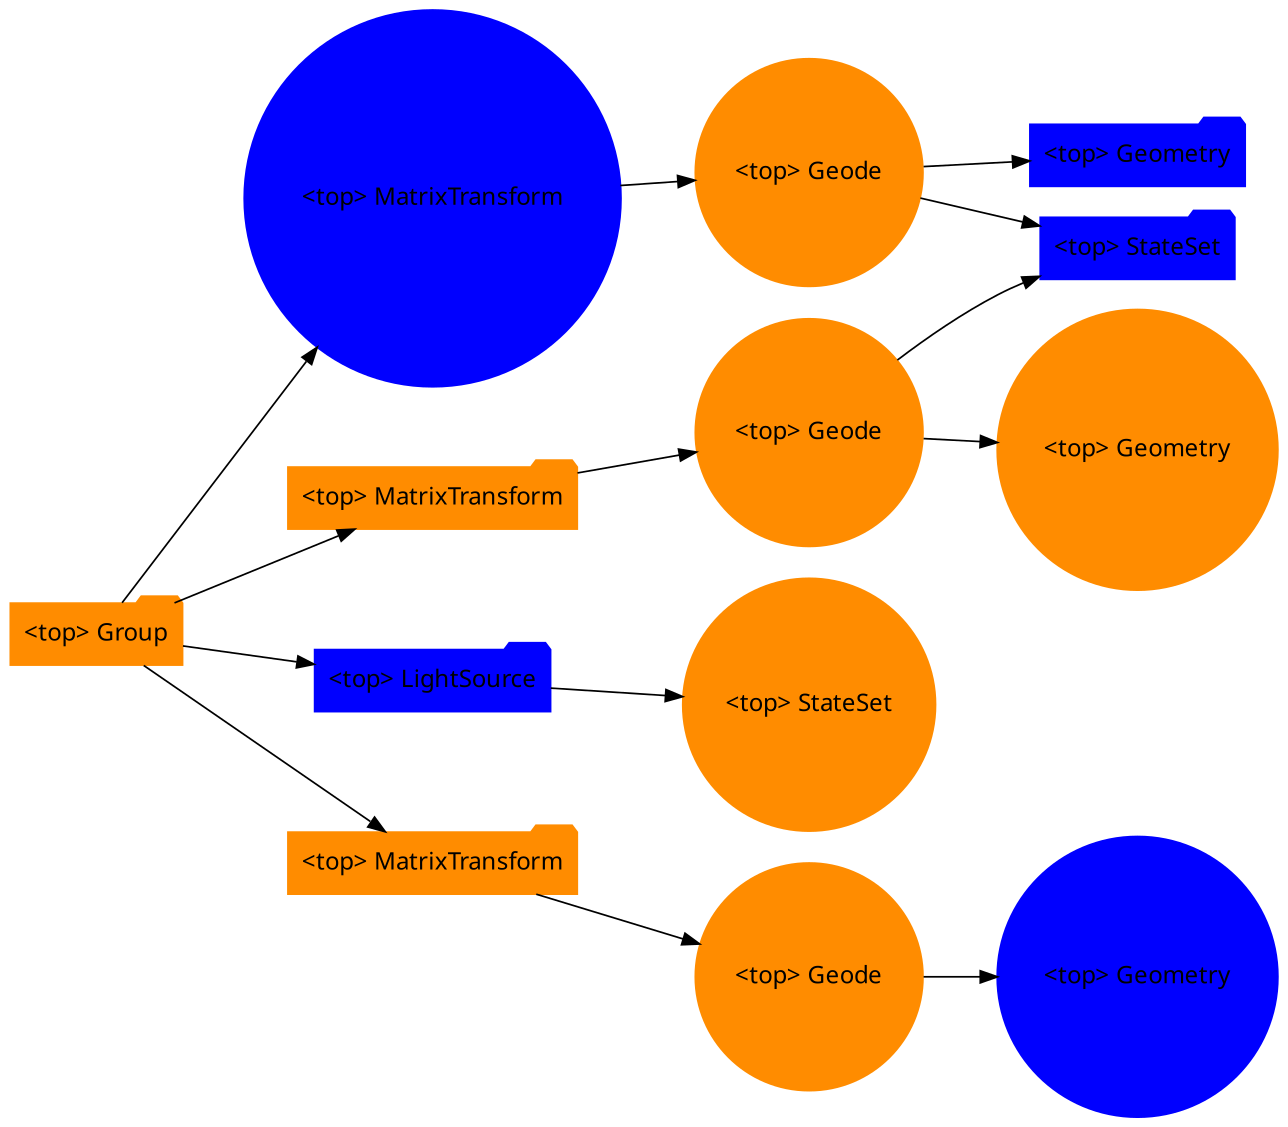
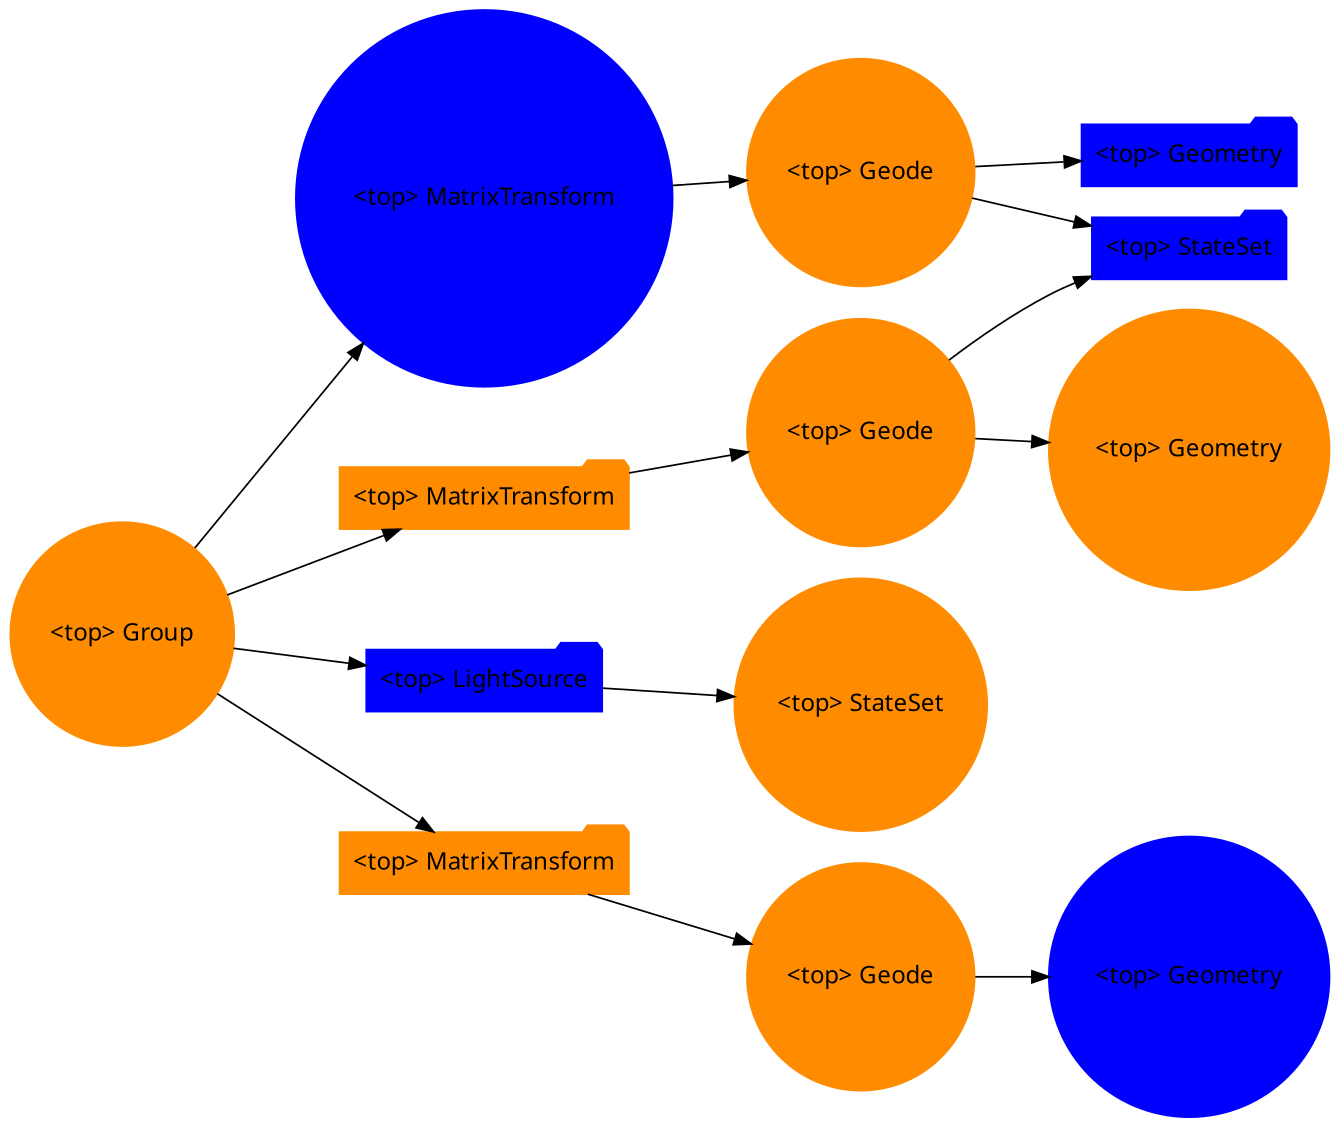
node "<top> Group": shape folder -> circle
